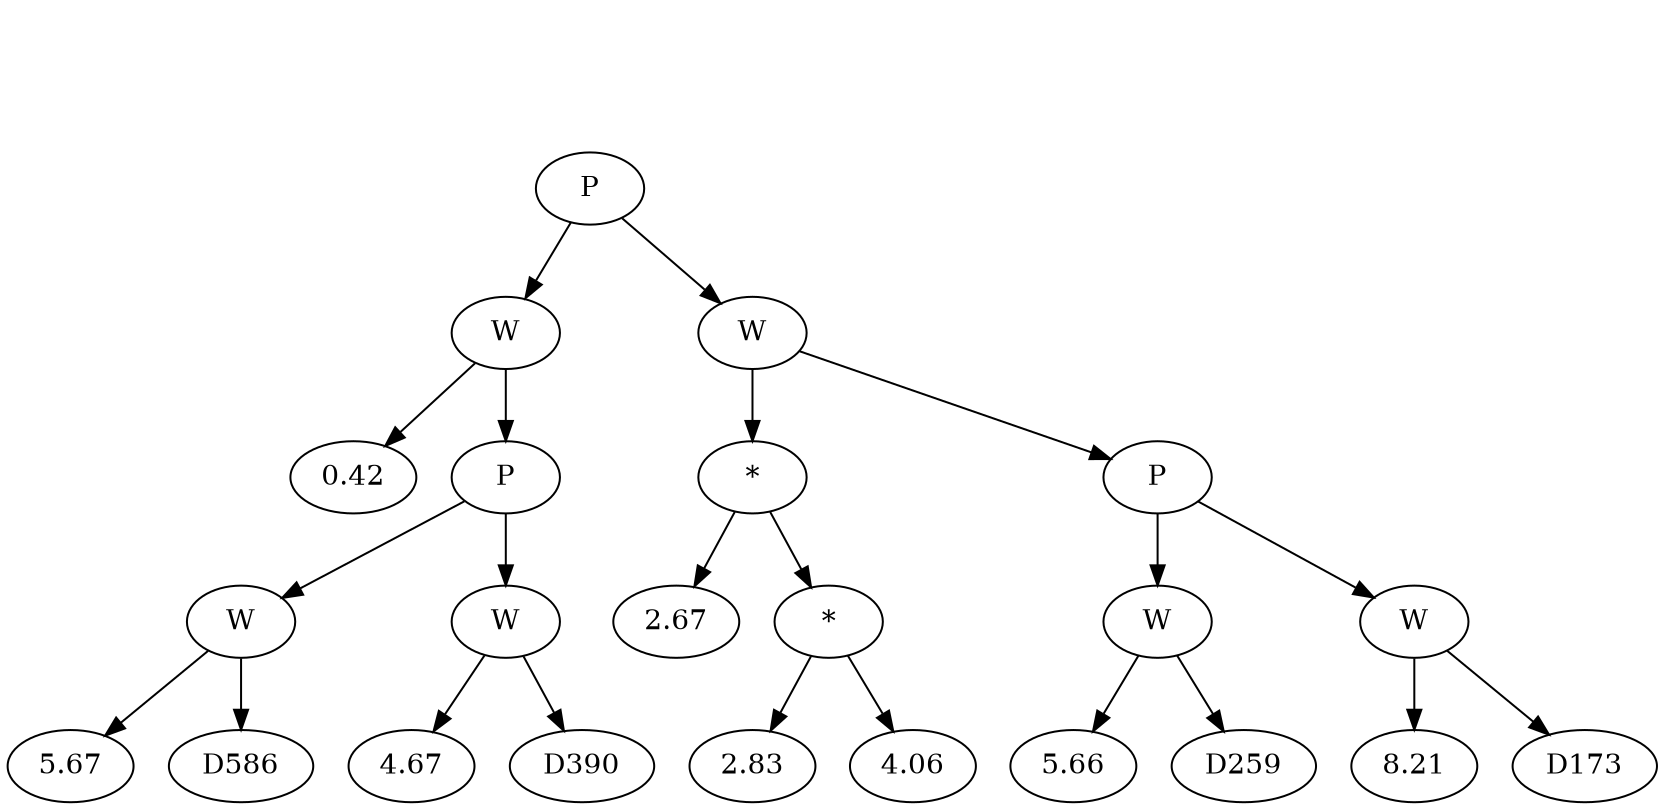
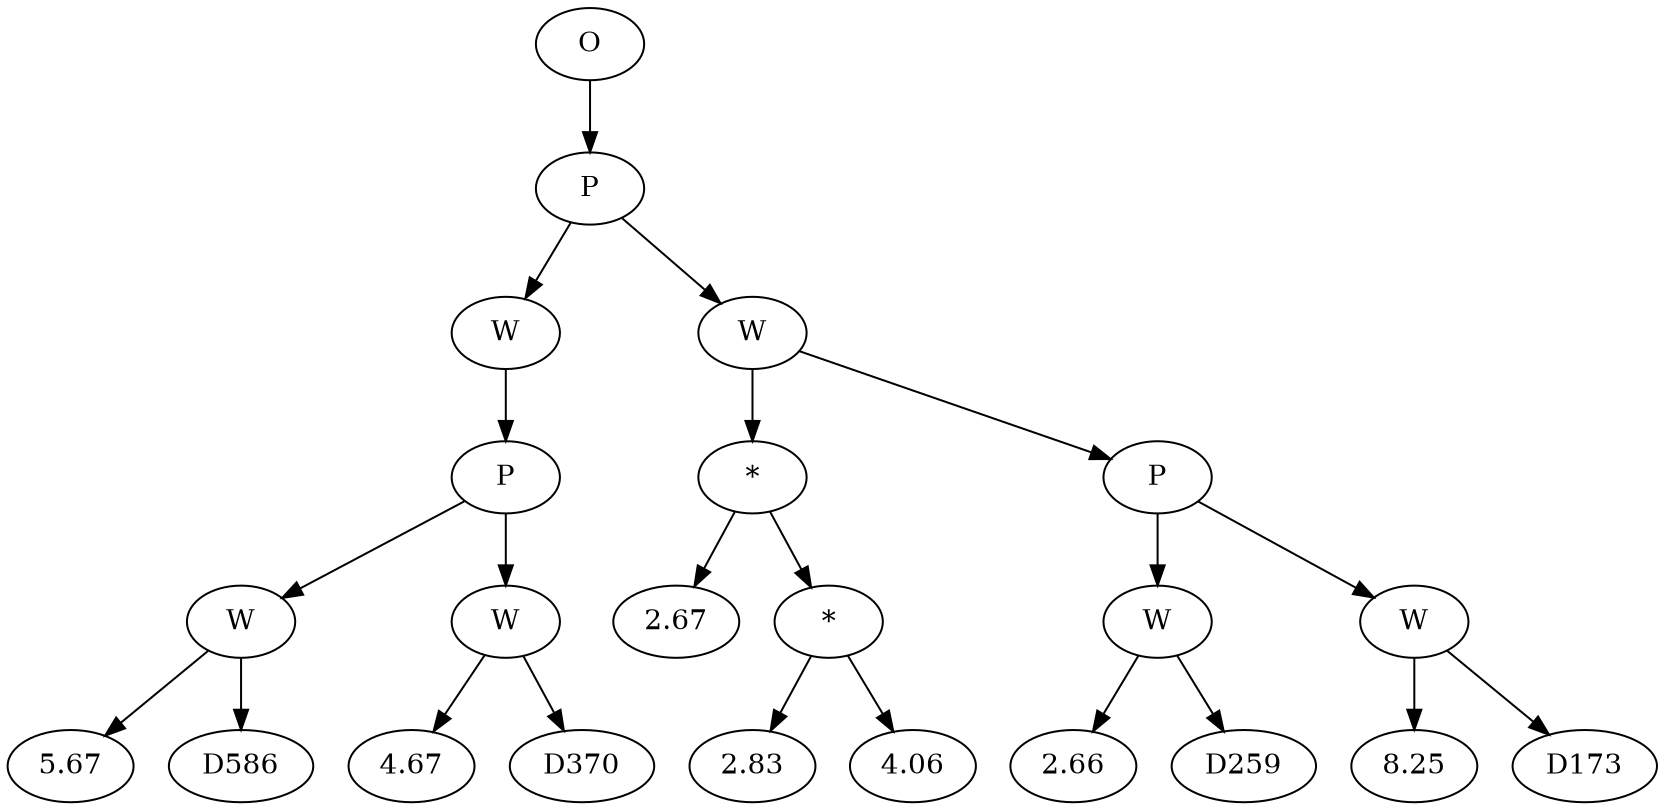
node "O": added
node "0.42": removed
node "D390": label "D390" -> "D370"
node "5.66": label "5.66" -> "2.66"
node "8.21": label "8.21" -> "8.25"
